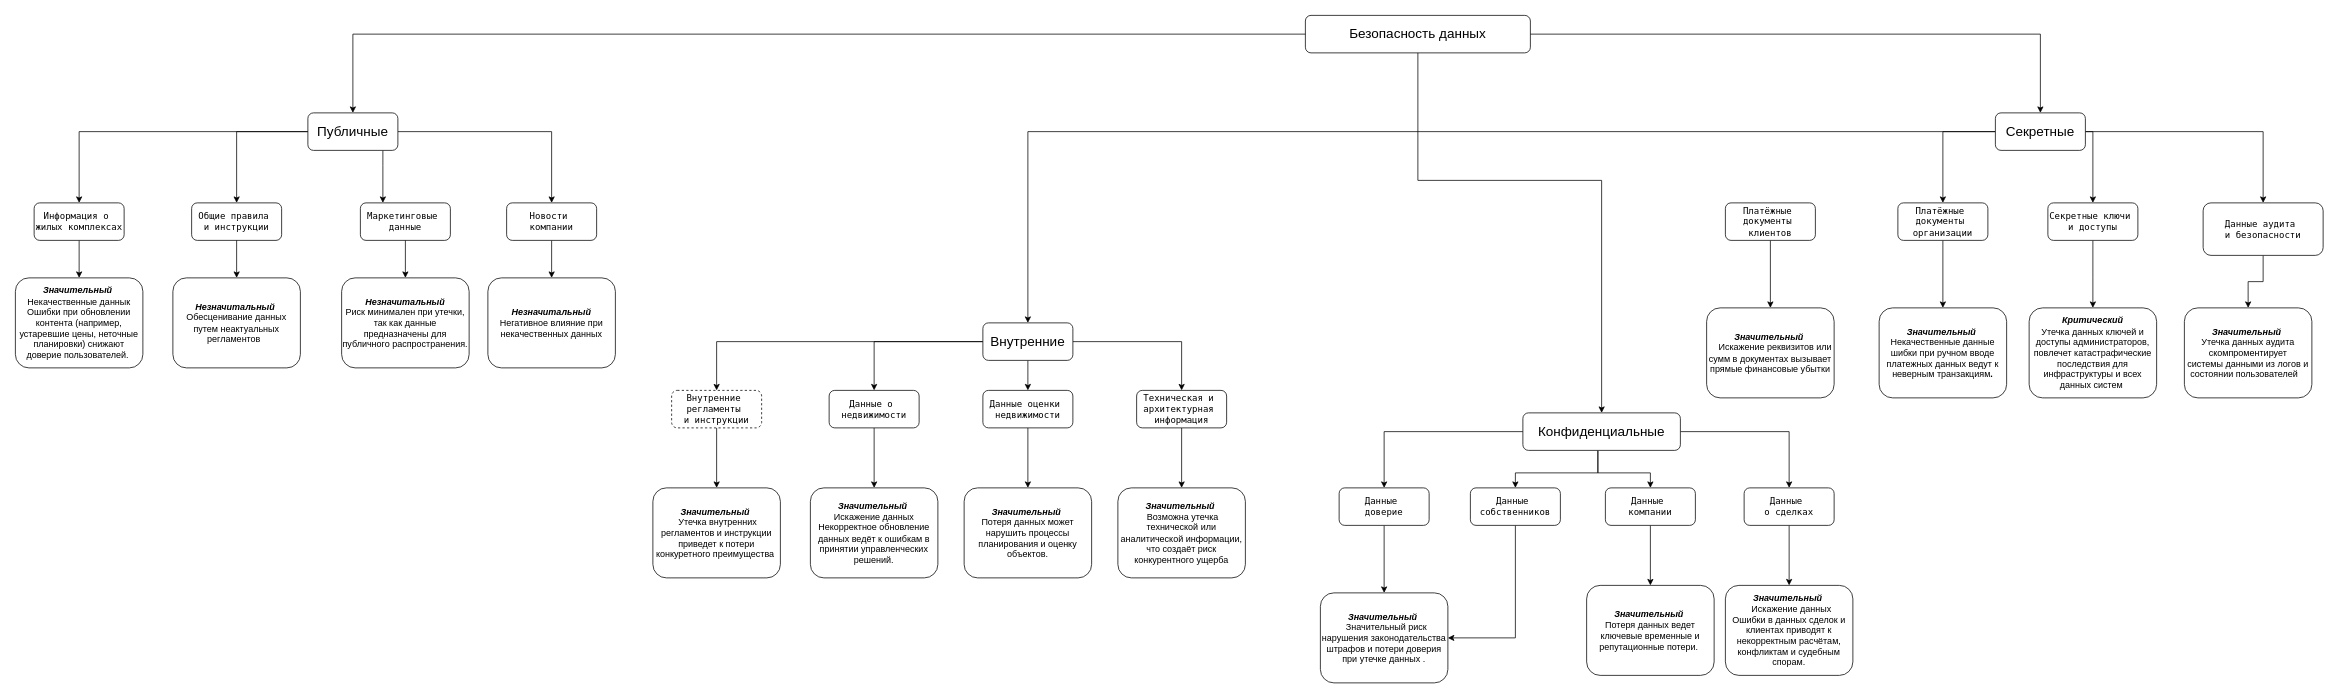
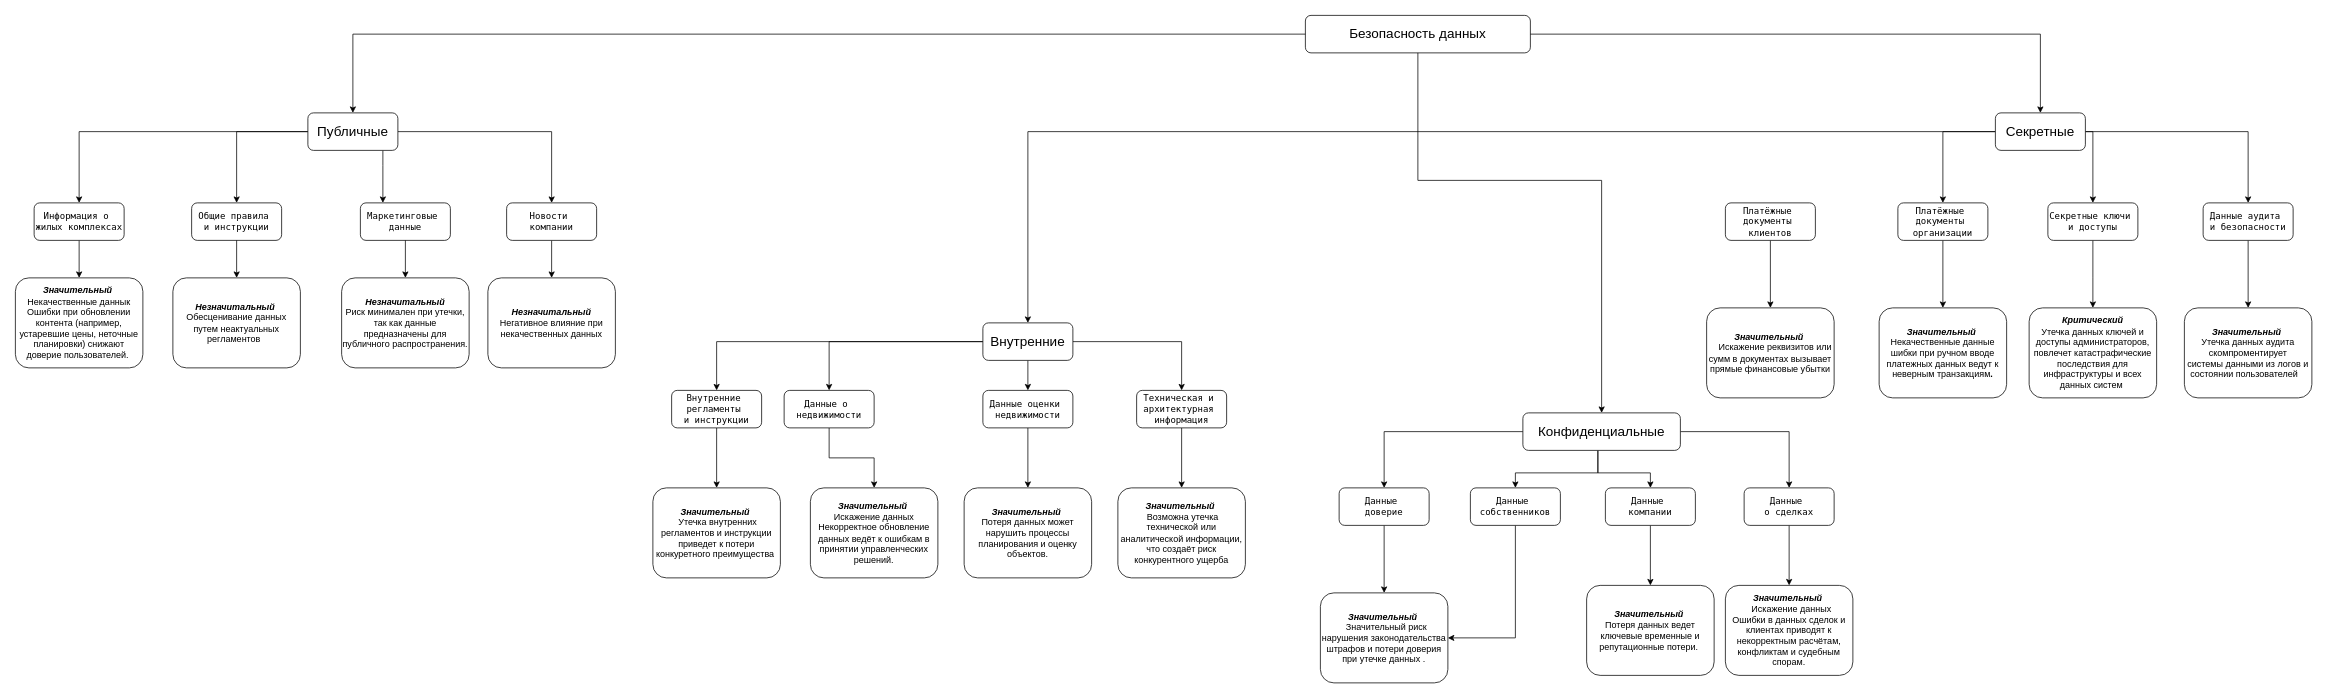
node "Данные аудита и безопасности": size 120x53 -> 90x38
node "Внутренние регламенты и инструкции": style dashed -> solid
node "Данные о недвижимости": moved (874, 409) -> (829, 409)
